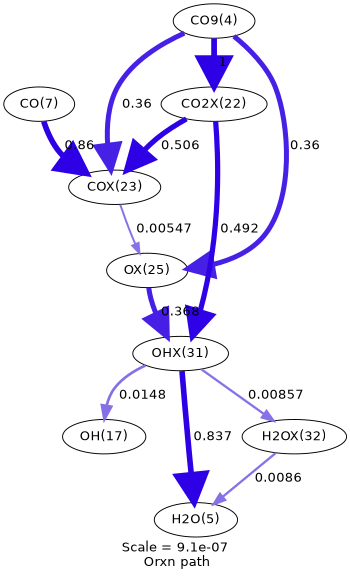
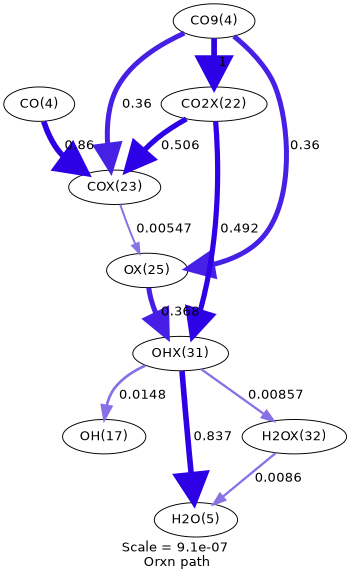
node "CO(7)": label "CO(7)" -> "CO(4)"
